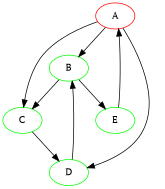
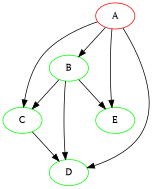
edge "E" -> "A": reversed
edge "D" -> "B": reversed
